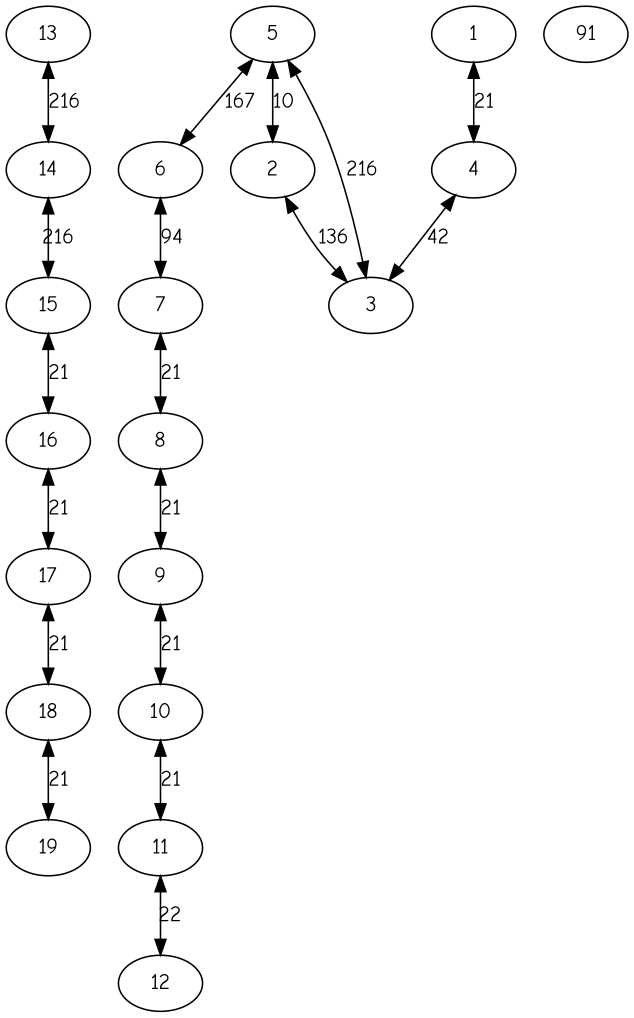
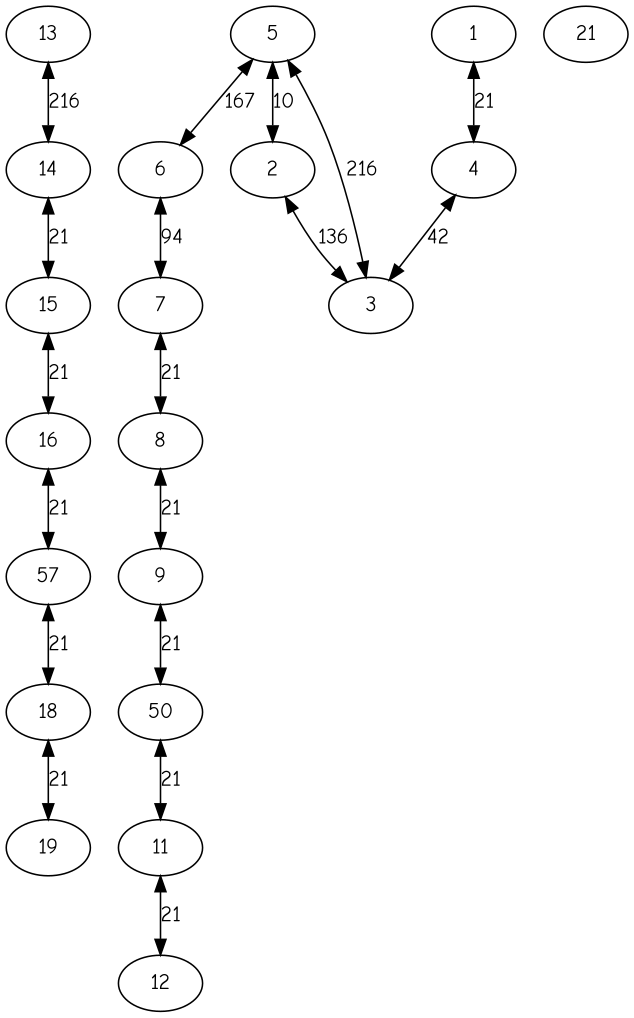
node "91": label "91" -> "21"
edge "14" -- "15": label "216" -> "21"
node "17": label "17" -> "57"
node "10": label "10" -> "50"
edge "11" -- "12": label "22" -> "21"
